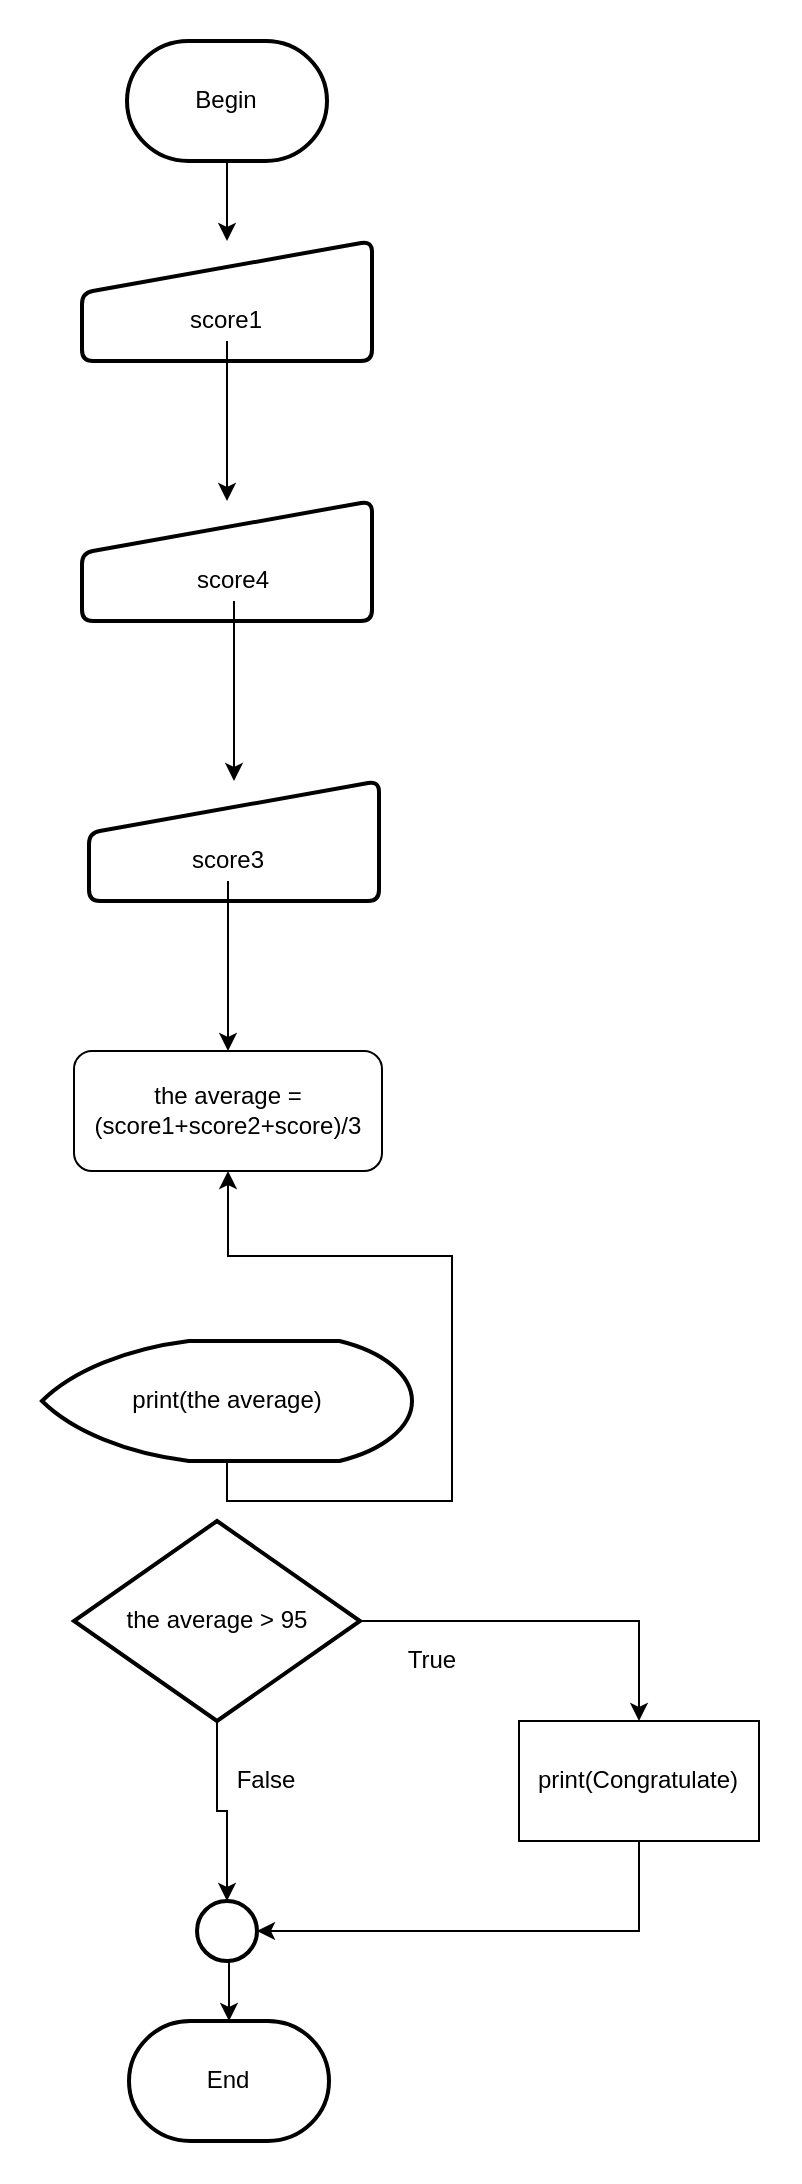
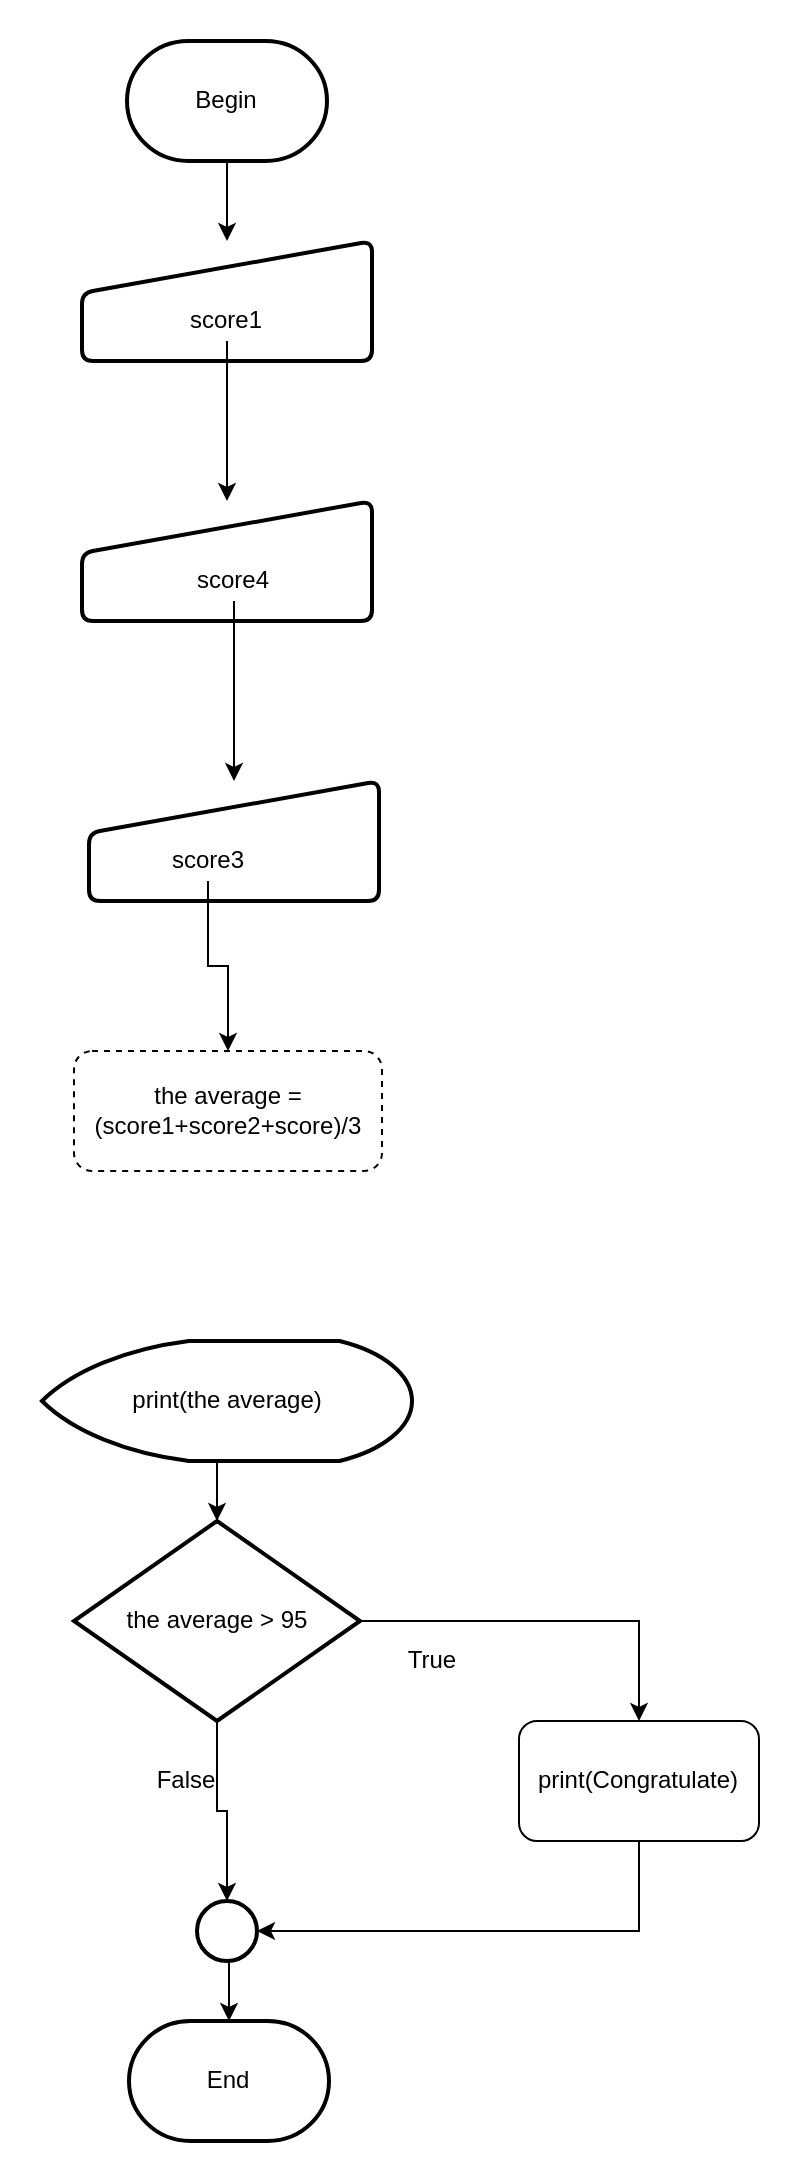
node "score3": moved (228, 861) -> (208, 861)
node "the average = (score1+score2+score)/3": style solid -> dashed
edge "print(the average)" -> "the average = (score1+score2+score)/3": now "print(the average)" -> "the average > 95"
node "False": moved (267, 1781) -> (187, 1781)
node "print(Congratulate)": shape rectangle -> rounded rectangle
